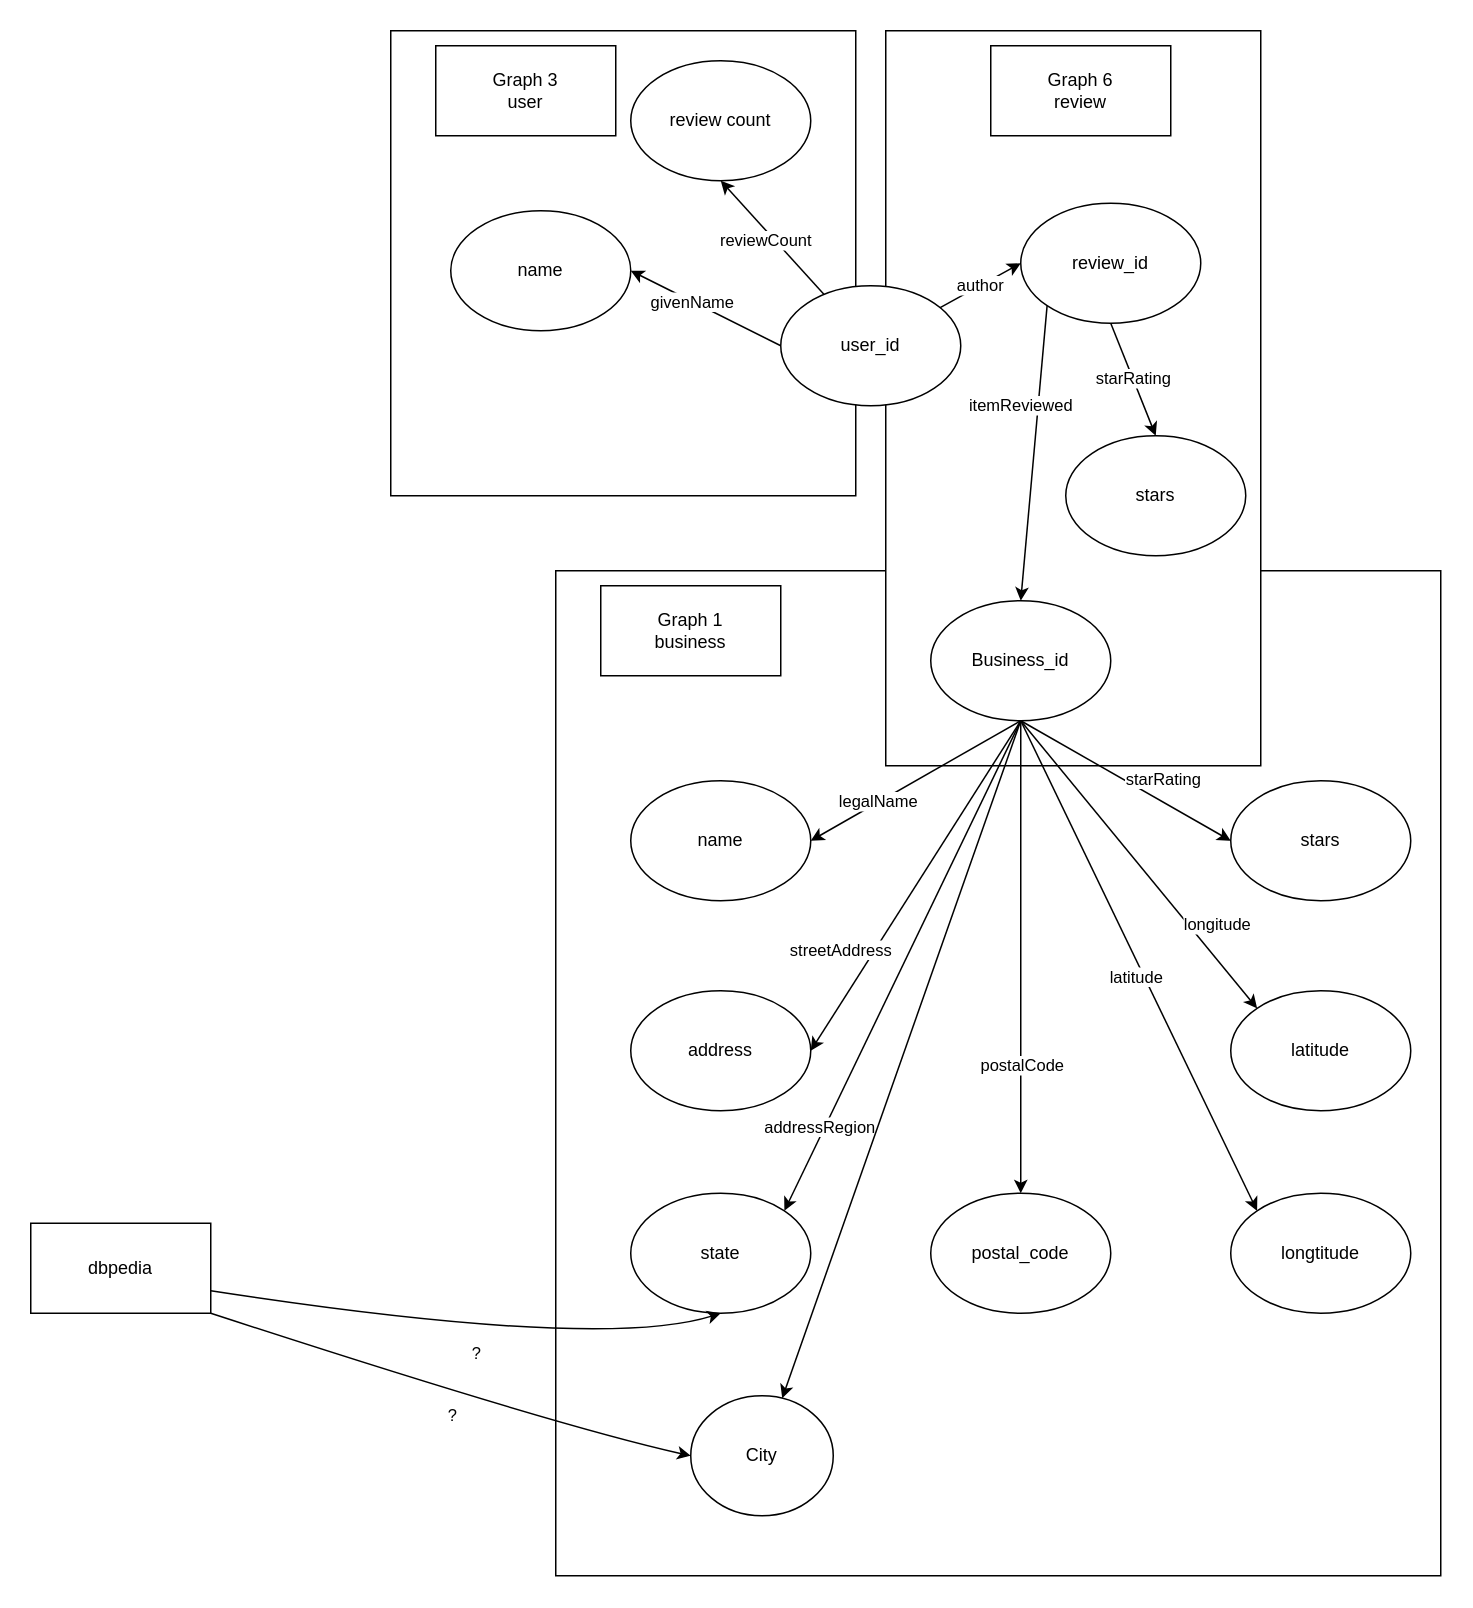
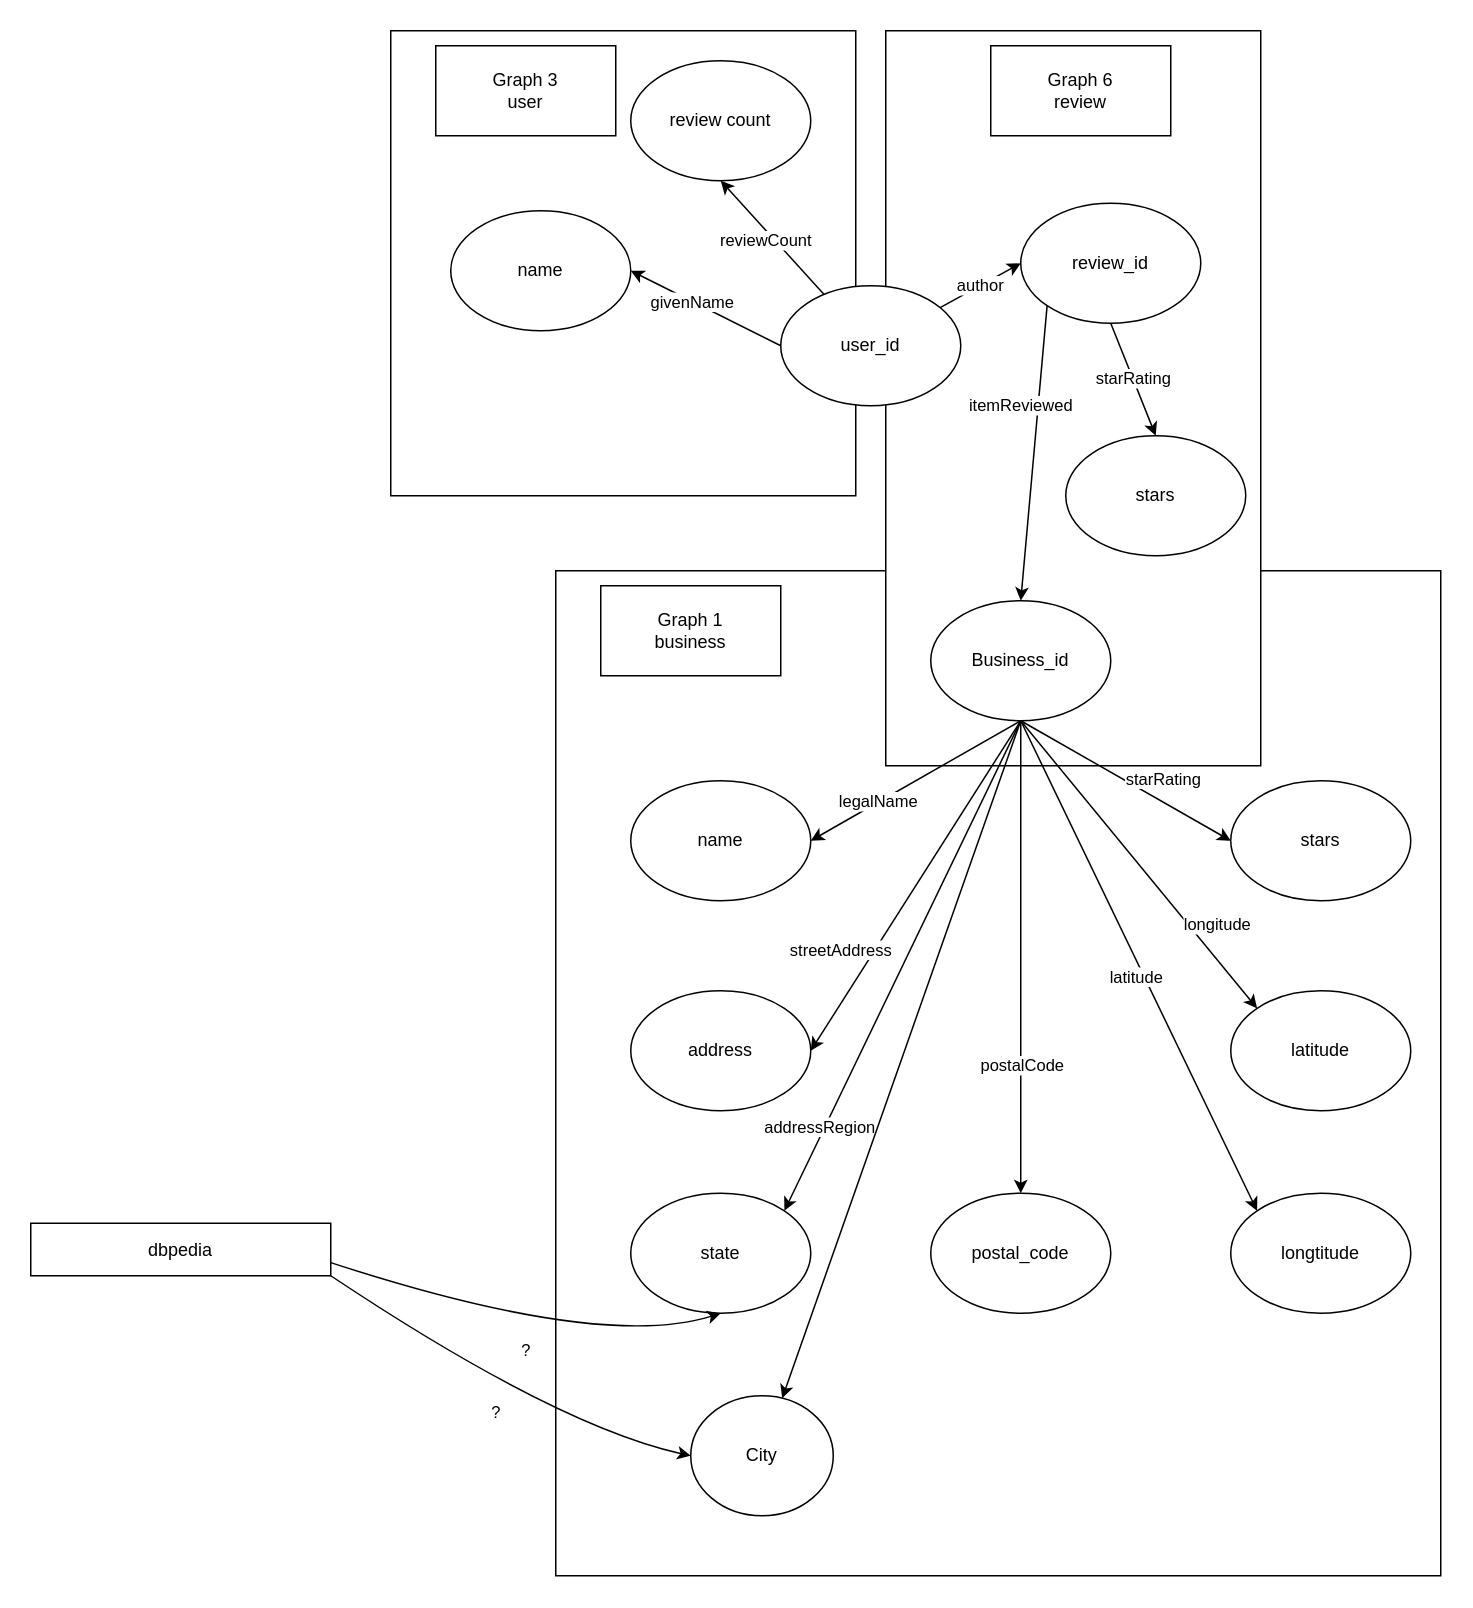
node "dbpedia": size 180x90 -> 300x53
